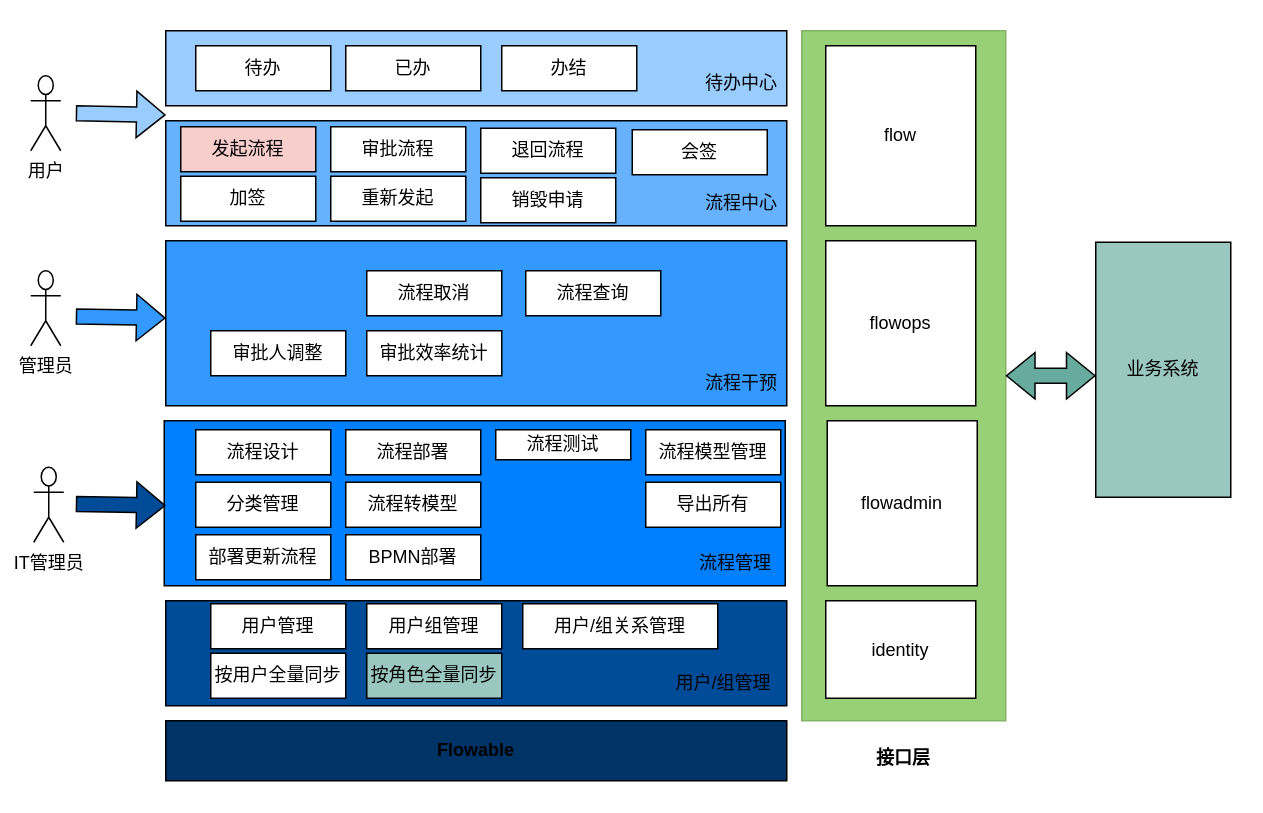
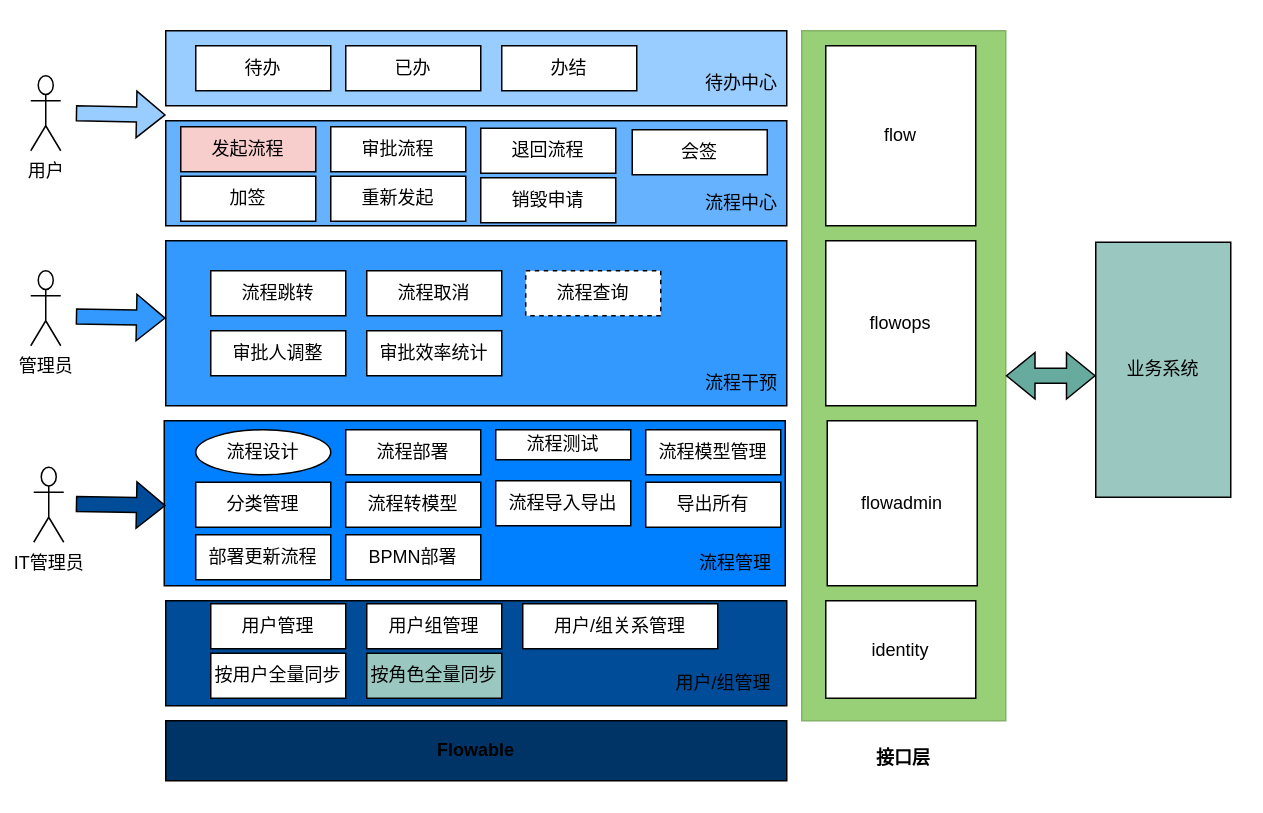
node "流程跳转": added
node "流程查询": style solid -> dashed
node "流程设计": shape rectangle -> ellipse
node "流程导入导出": added
